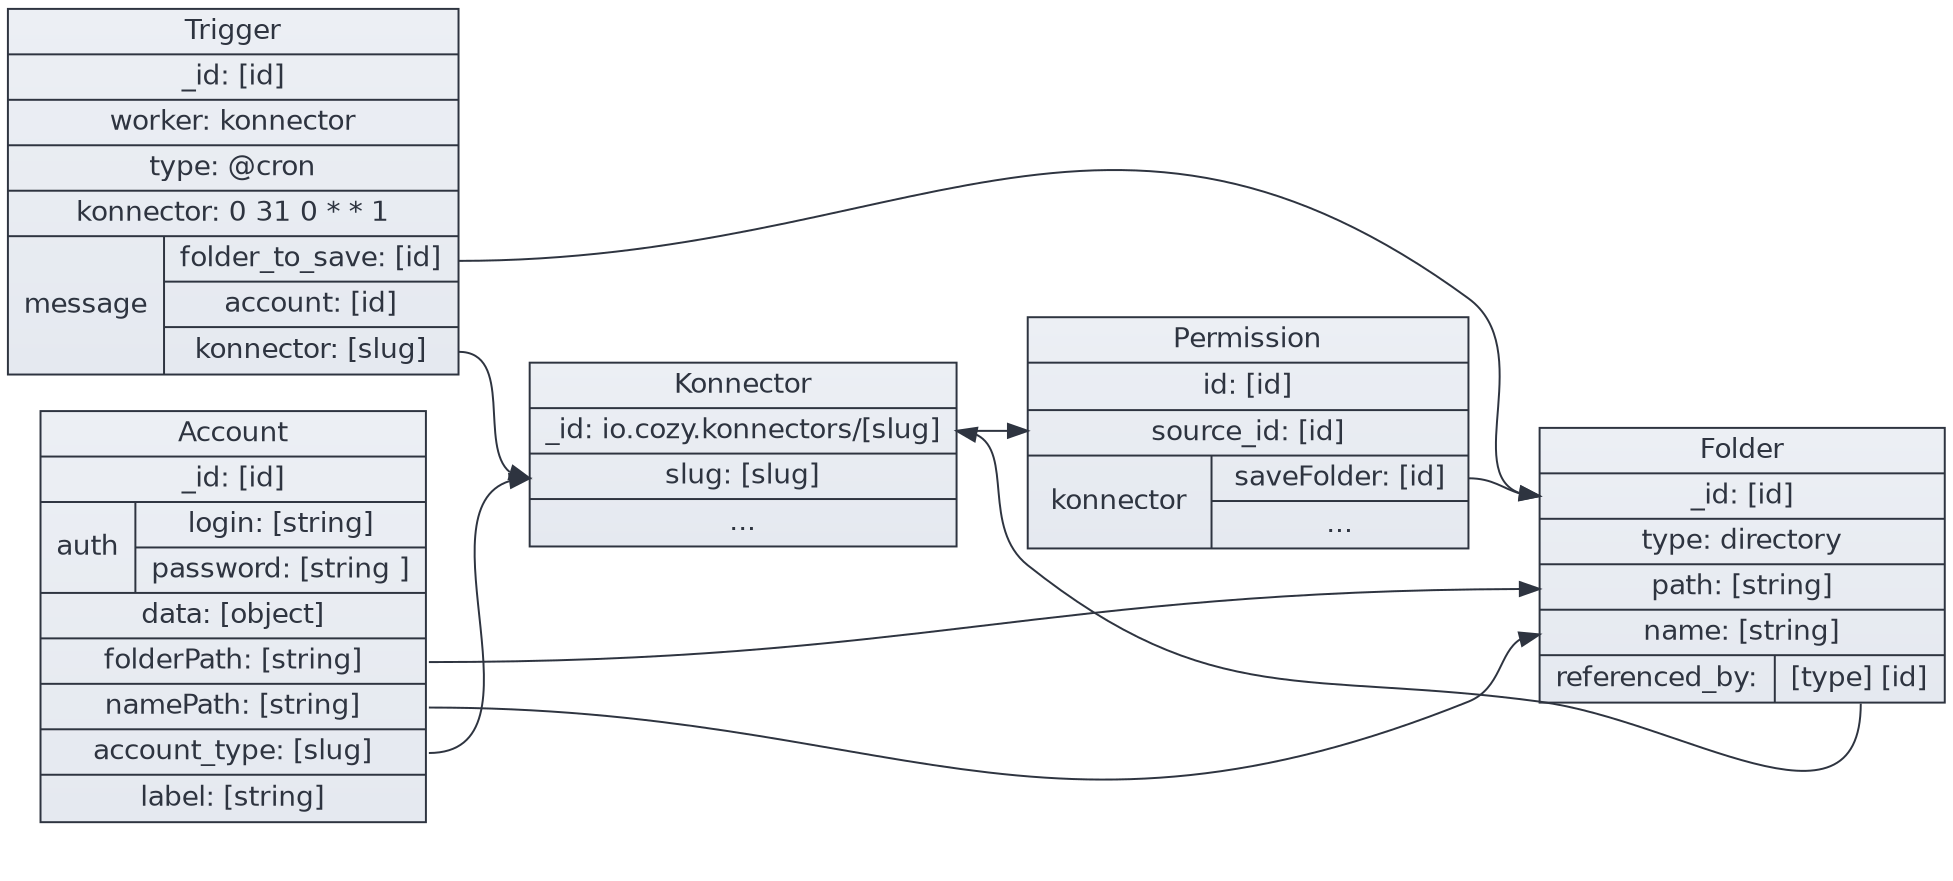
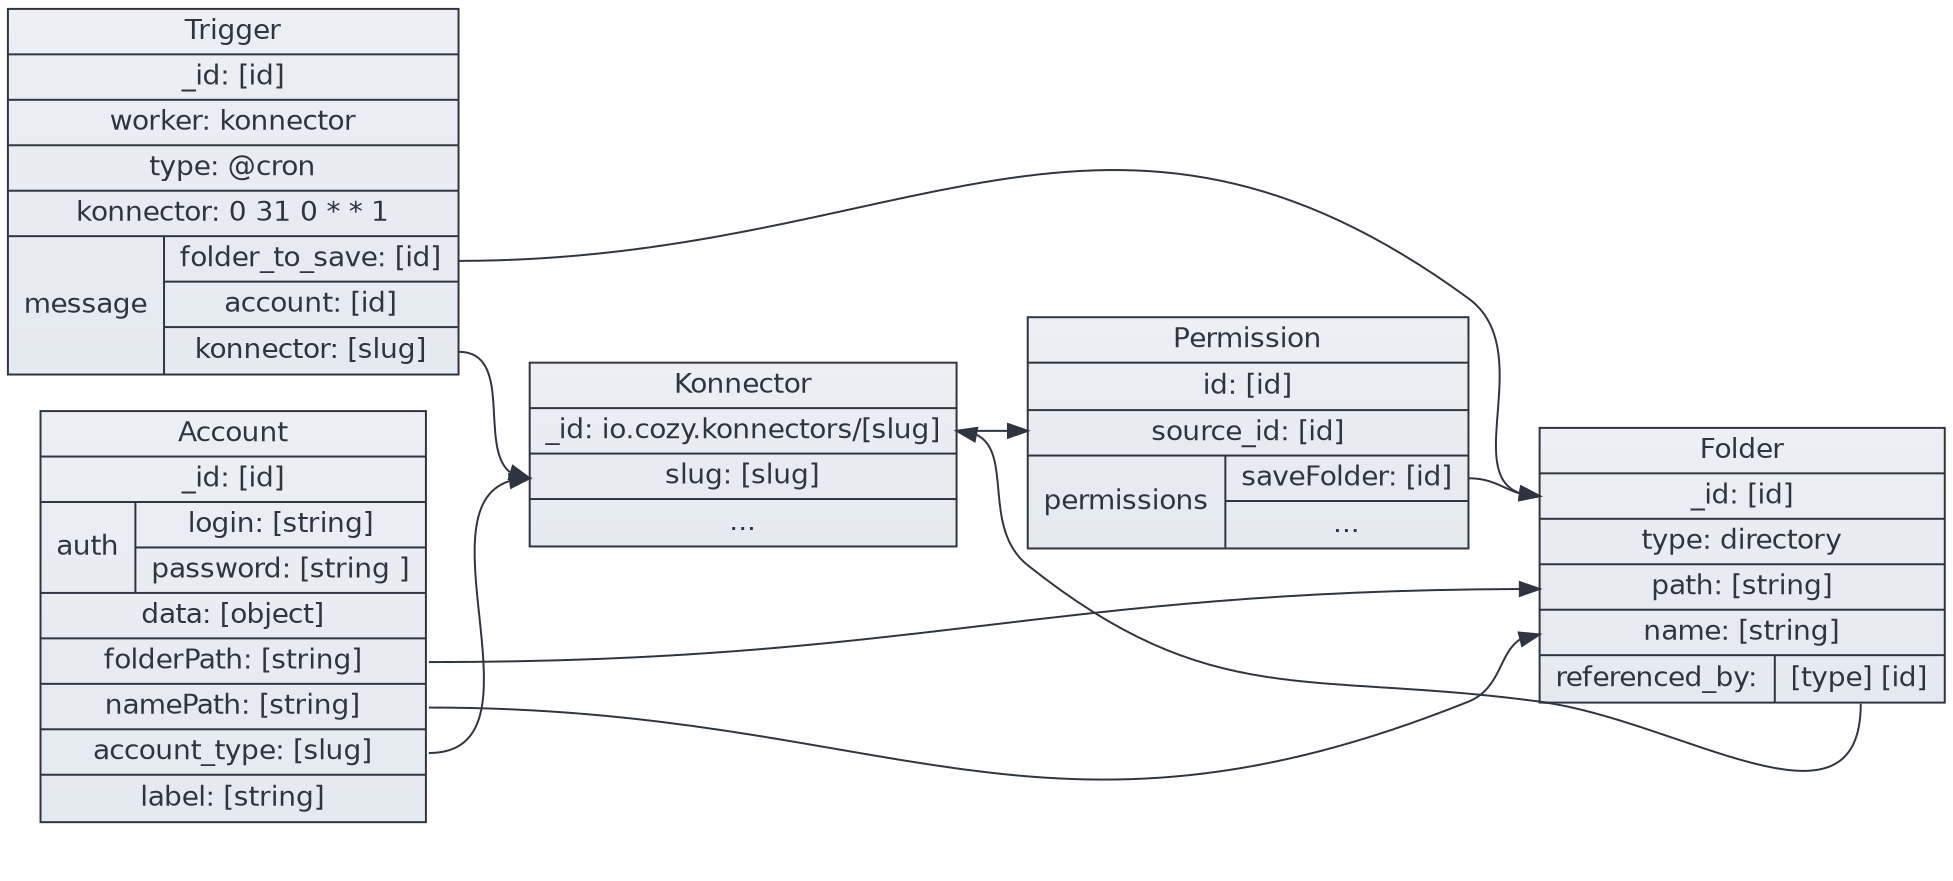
node "Permission": text "konnector" -> "permissions"
